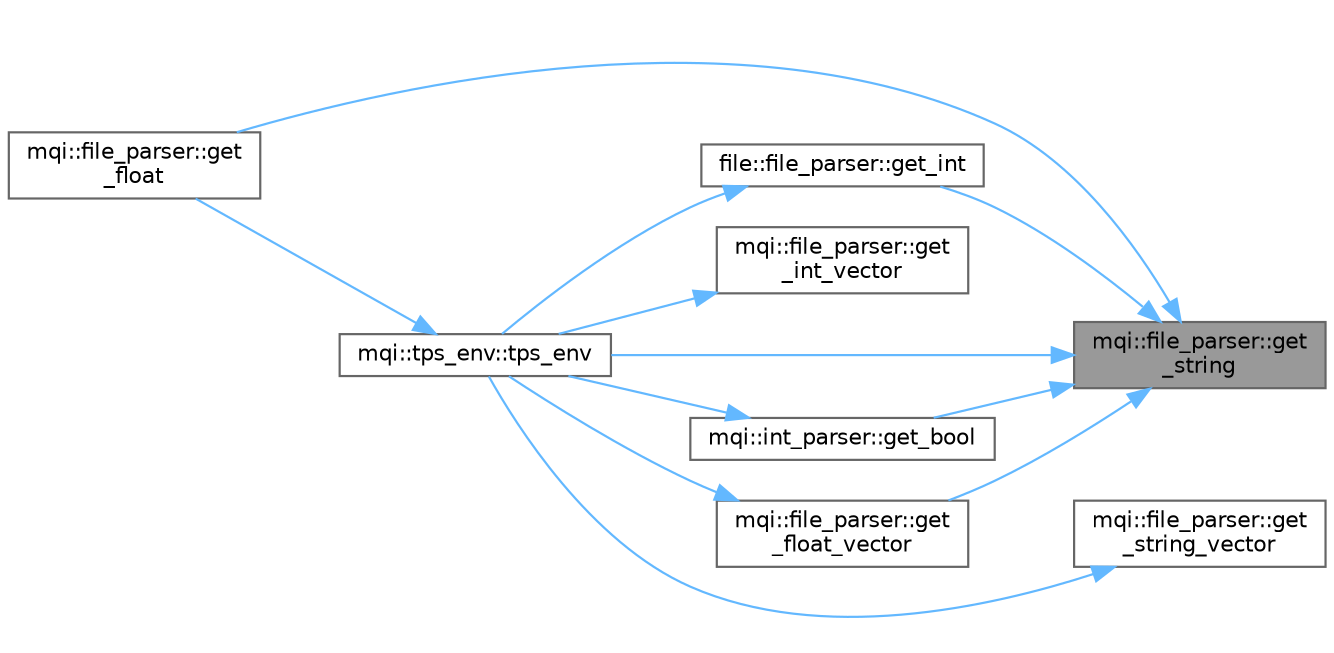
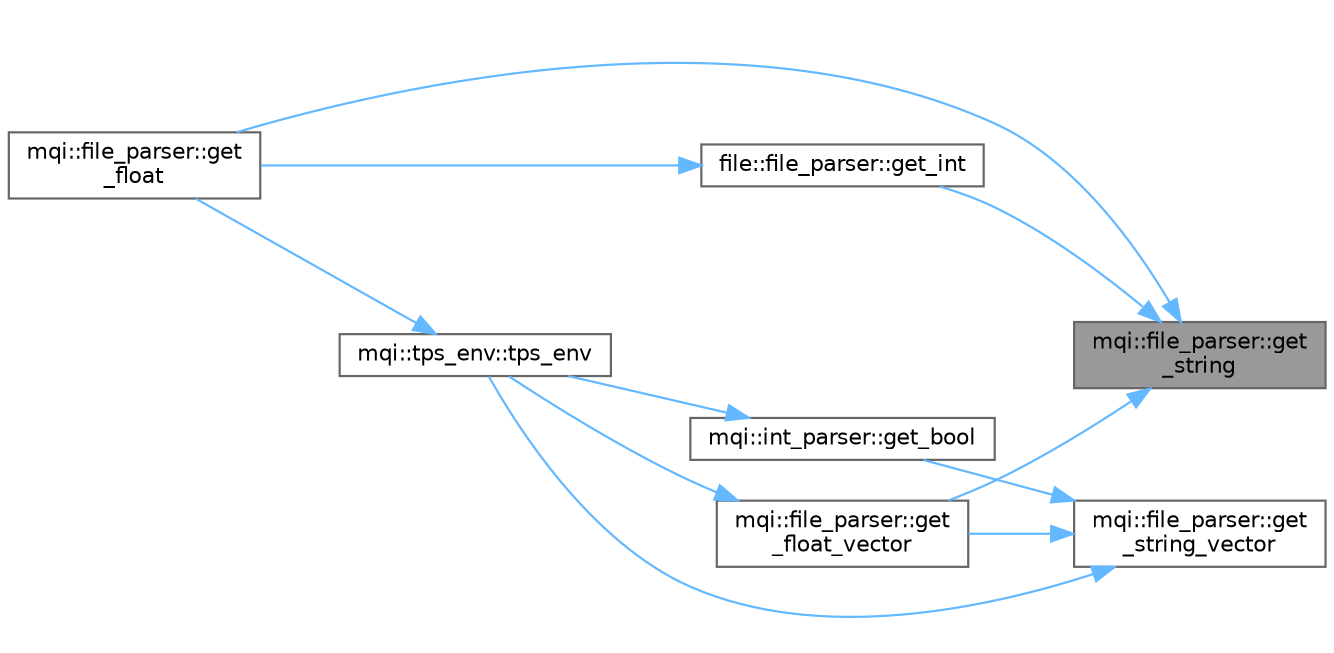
edge "mqi::tps_env::tps_env" -> "file::file_parser::get_int": now "mqi::file_parser::get _float" -> "file::file_parser::get_int"
node "mqi::file_parser::get _int_vector": removed
edge "mqi::tps_env::tps_env" -> "mqi::file_parser::get _string": removed
edge "mqi::int_parser::get_bool" -> "mqi::file_parser::get _string": now "mqi::int_parser::get_bool" -> "mqi::file_parser::get _string_vector"
edge "mqi::file_parser::get _float_vector" -> "mqi::file_parser::get _string_vector": added
